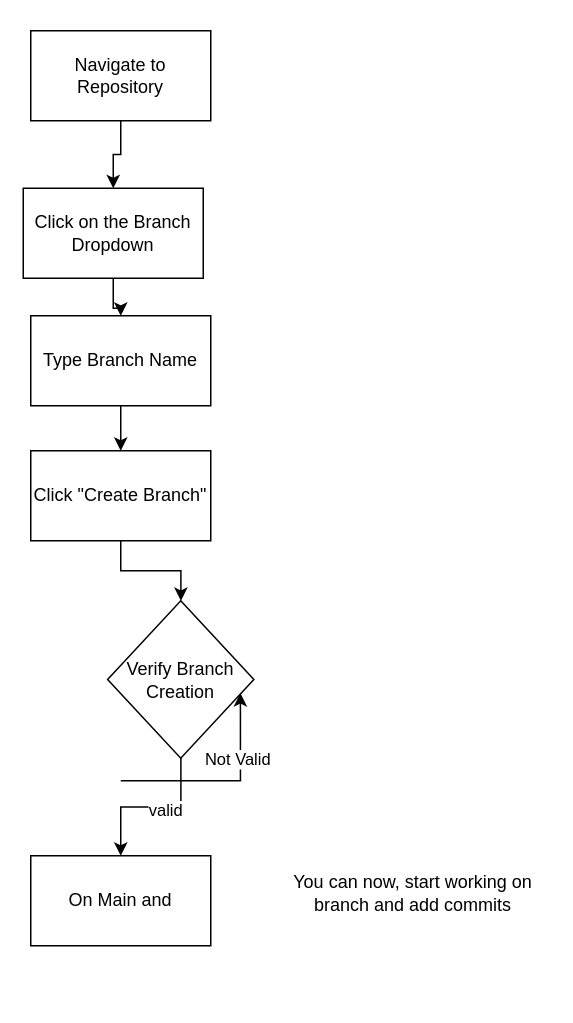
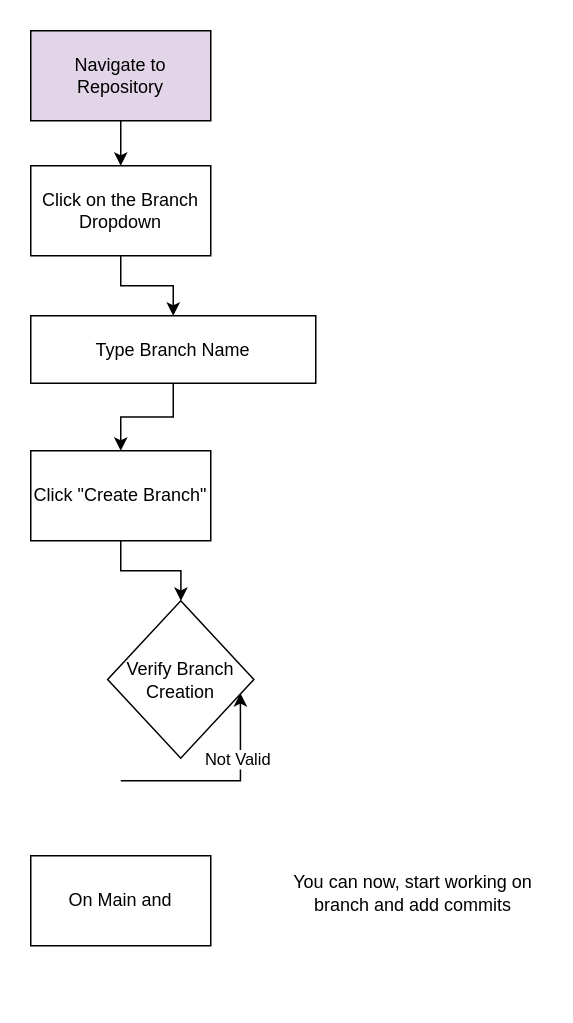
node "Navigate to Repository": fillcolor #ffffff -> #e1d5e7
node "Click on the Branch Dropdown": moved (113, 233) -> (121, 211)
node "Type Branch Name": size 180x90 -> 285x68
edge "Verify Branch Creation" -> "On Main and": removed, label "valid"
